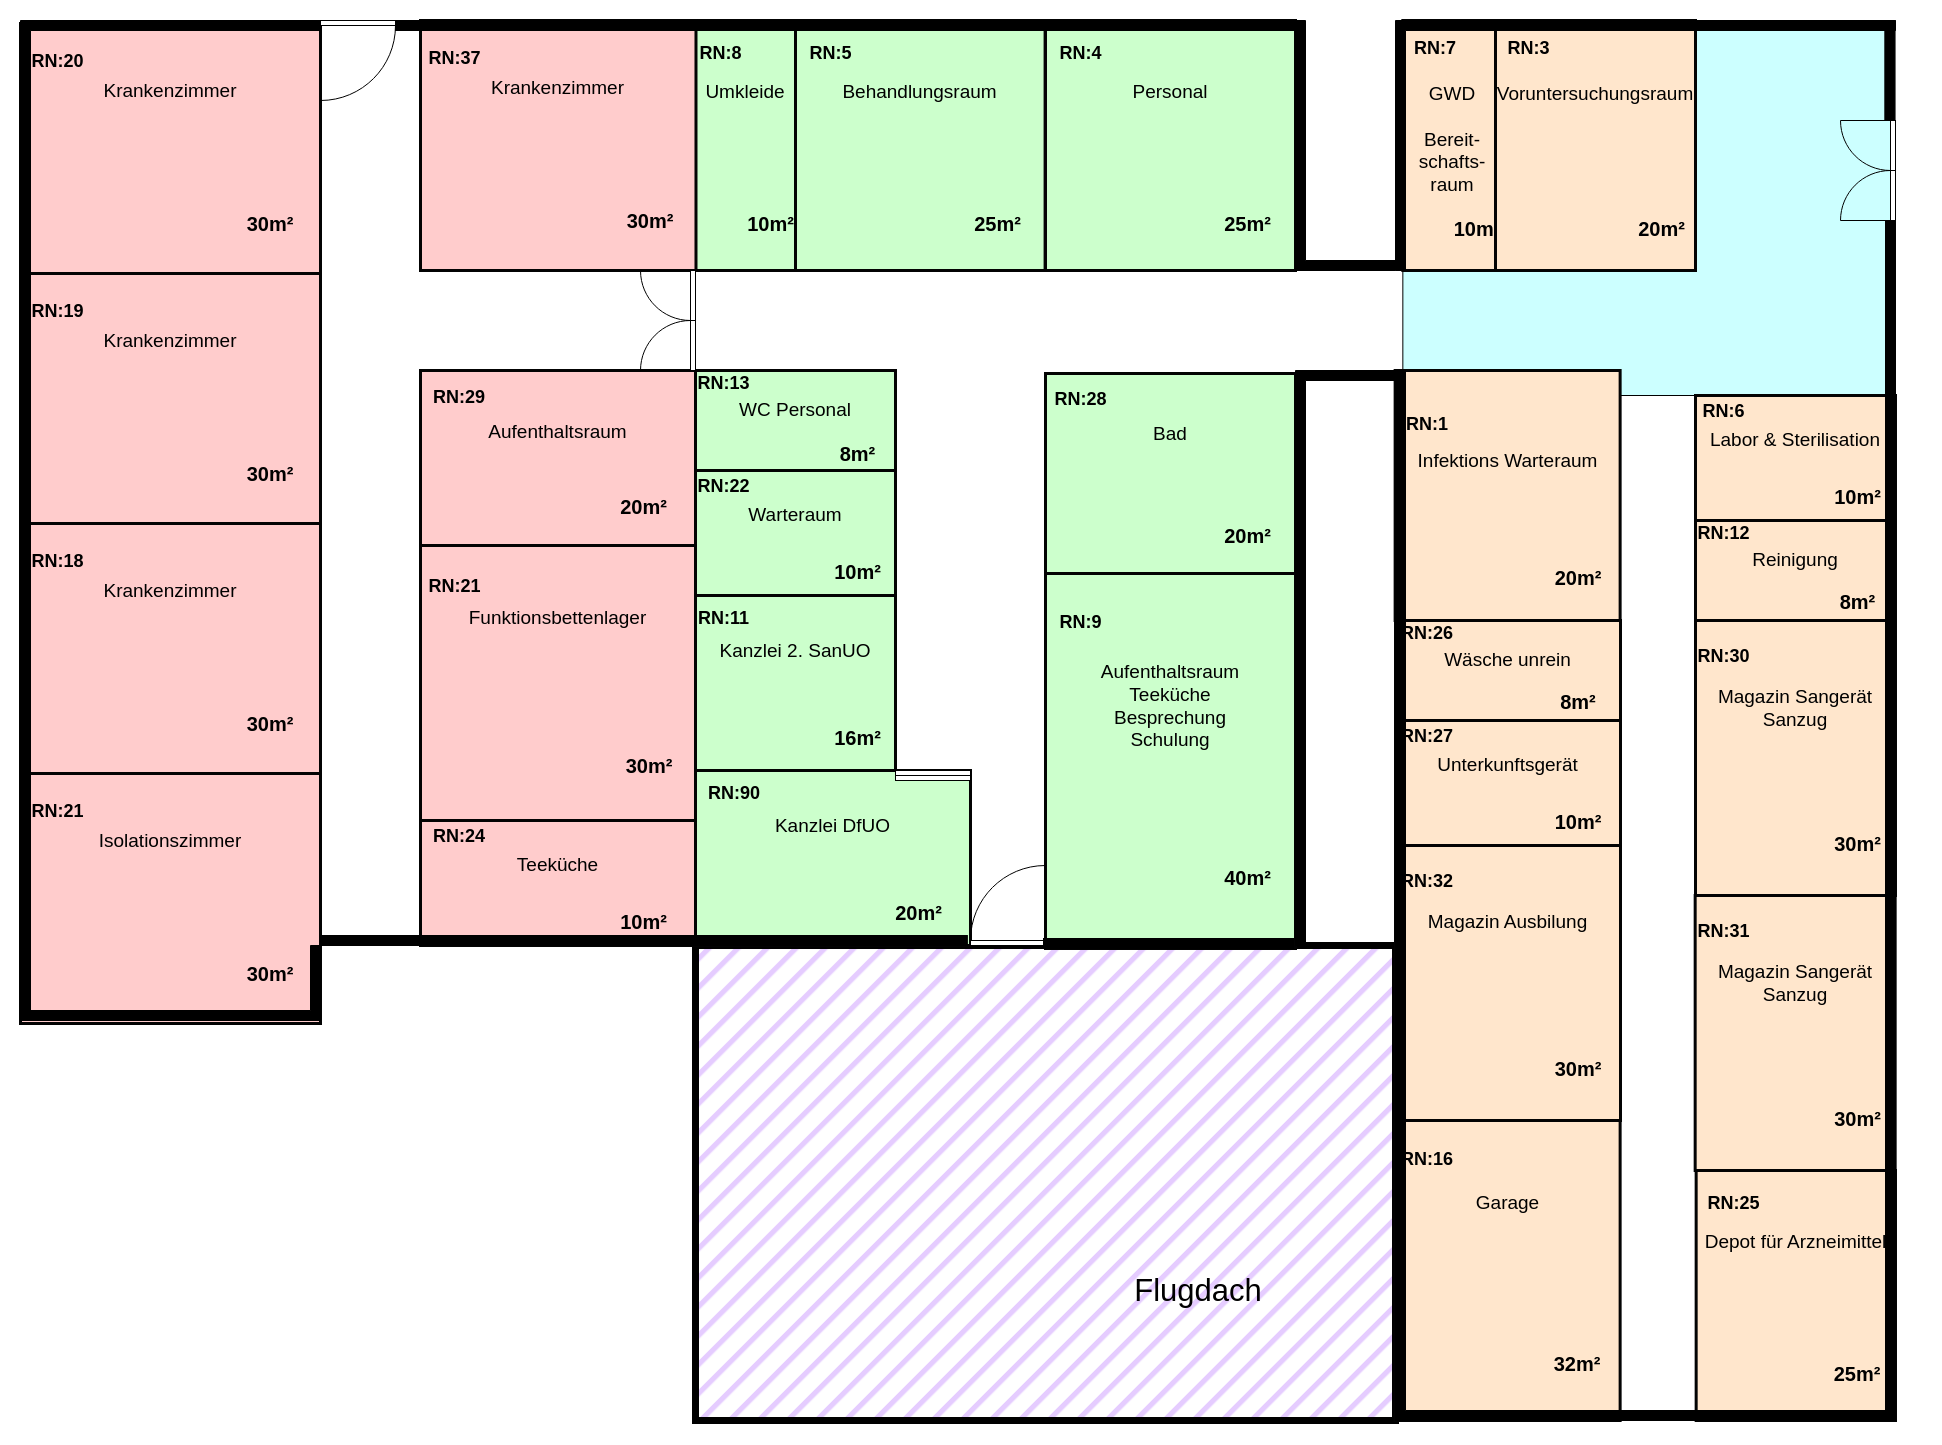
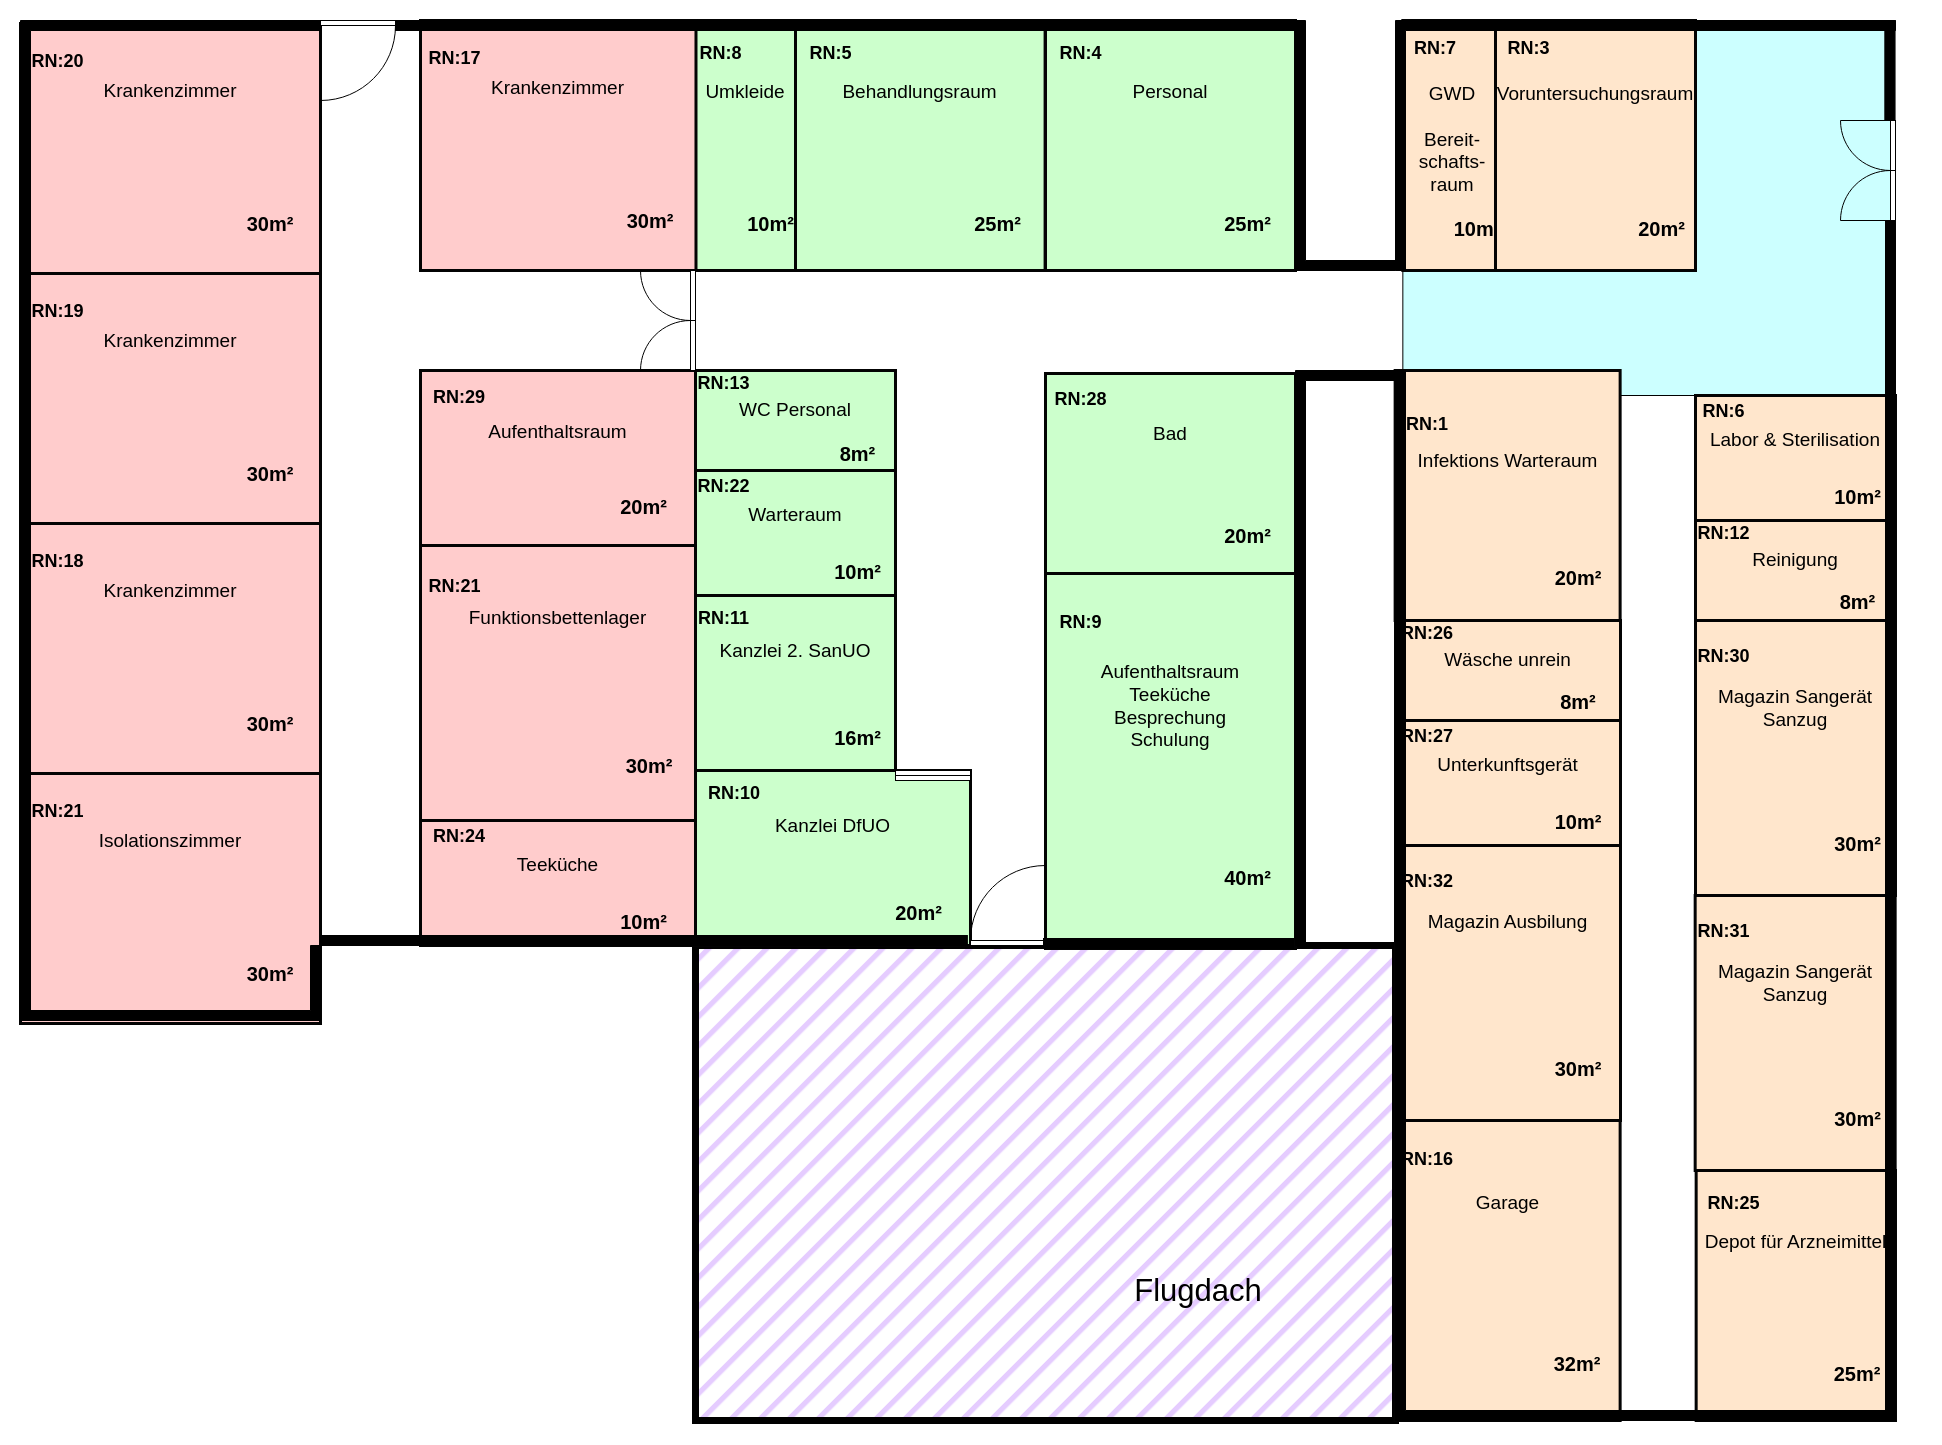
node "RN:37": label "RN:37" -> "RN:17"
node "RN:90": label "RN:90" -> "RN:10"
